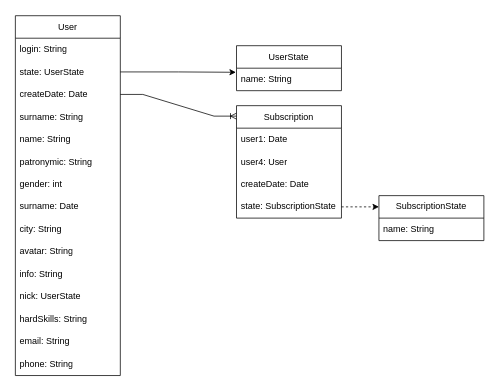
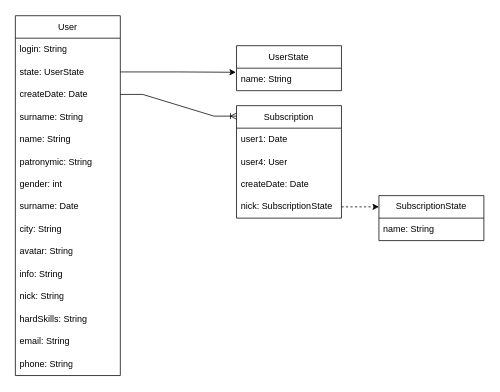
node "state: SubscriptionState": label "state: SubscriptionState" -> "nick: SubscriptionState"
node "nick: UserState": label "nick: UserState" -> "nick: String"
